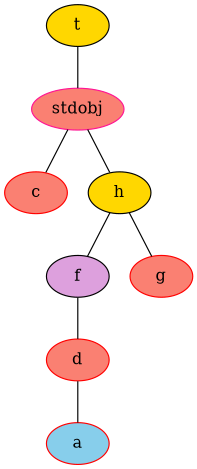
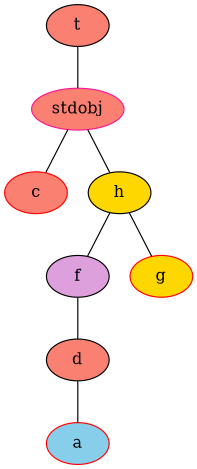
node "t": fillcolor gold -> salmon
node "g": fillcolor salmon -> gold
node "d": color red -> black
